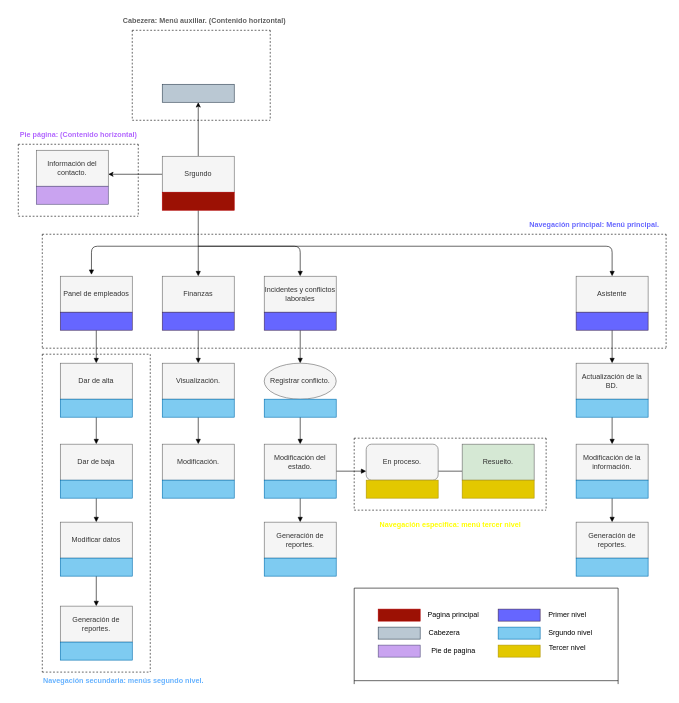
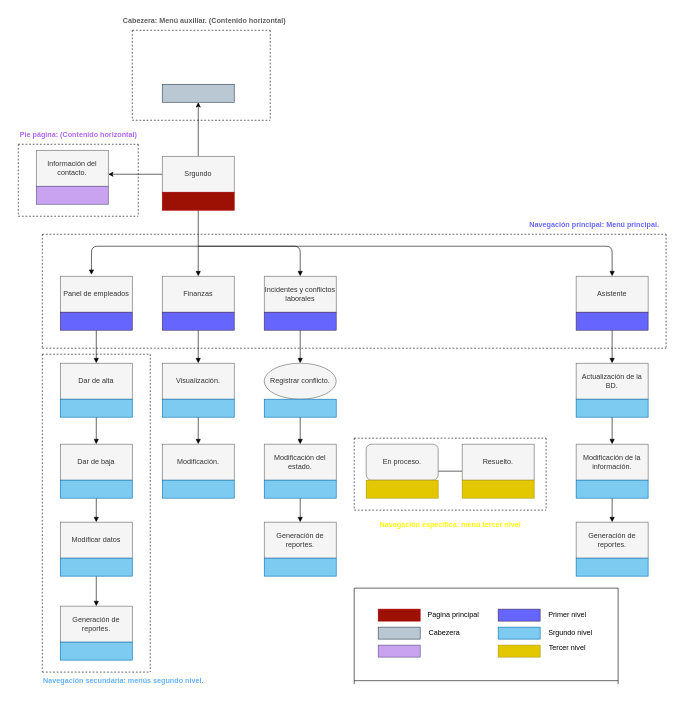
node "Resuelto.": fillcolor #d5e8d4 -> #f5f5f5
edge "Modificación del estado." -> "En proceso.": removed
node "Pie de pagina": removed
